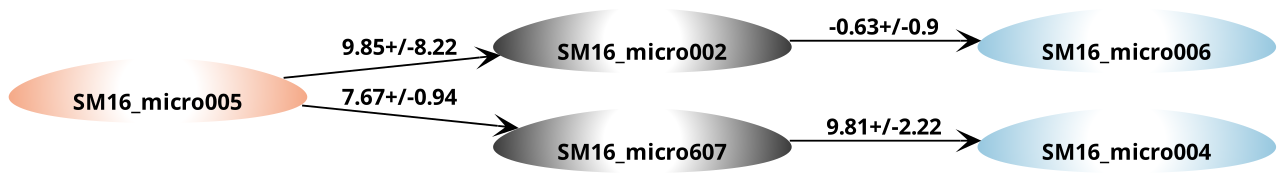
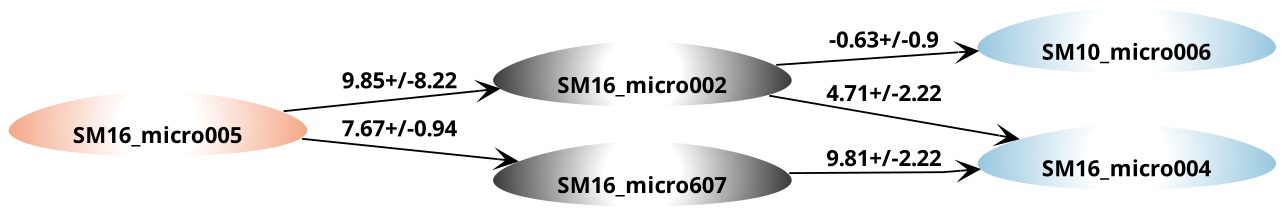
node "SM16_micro006": label "SM16_micro006" -> "SM10_micro006"
edge "SM16_micro002" -> "SM16_micro004": added, label "4.71+/-2.22"
